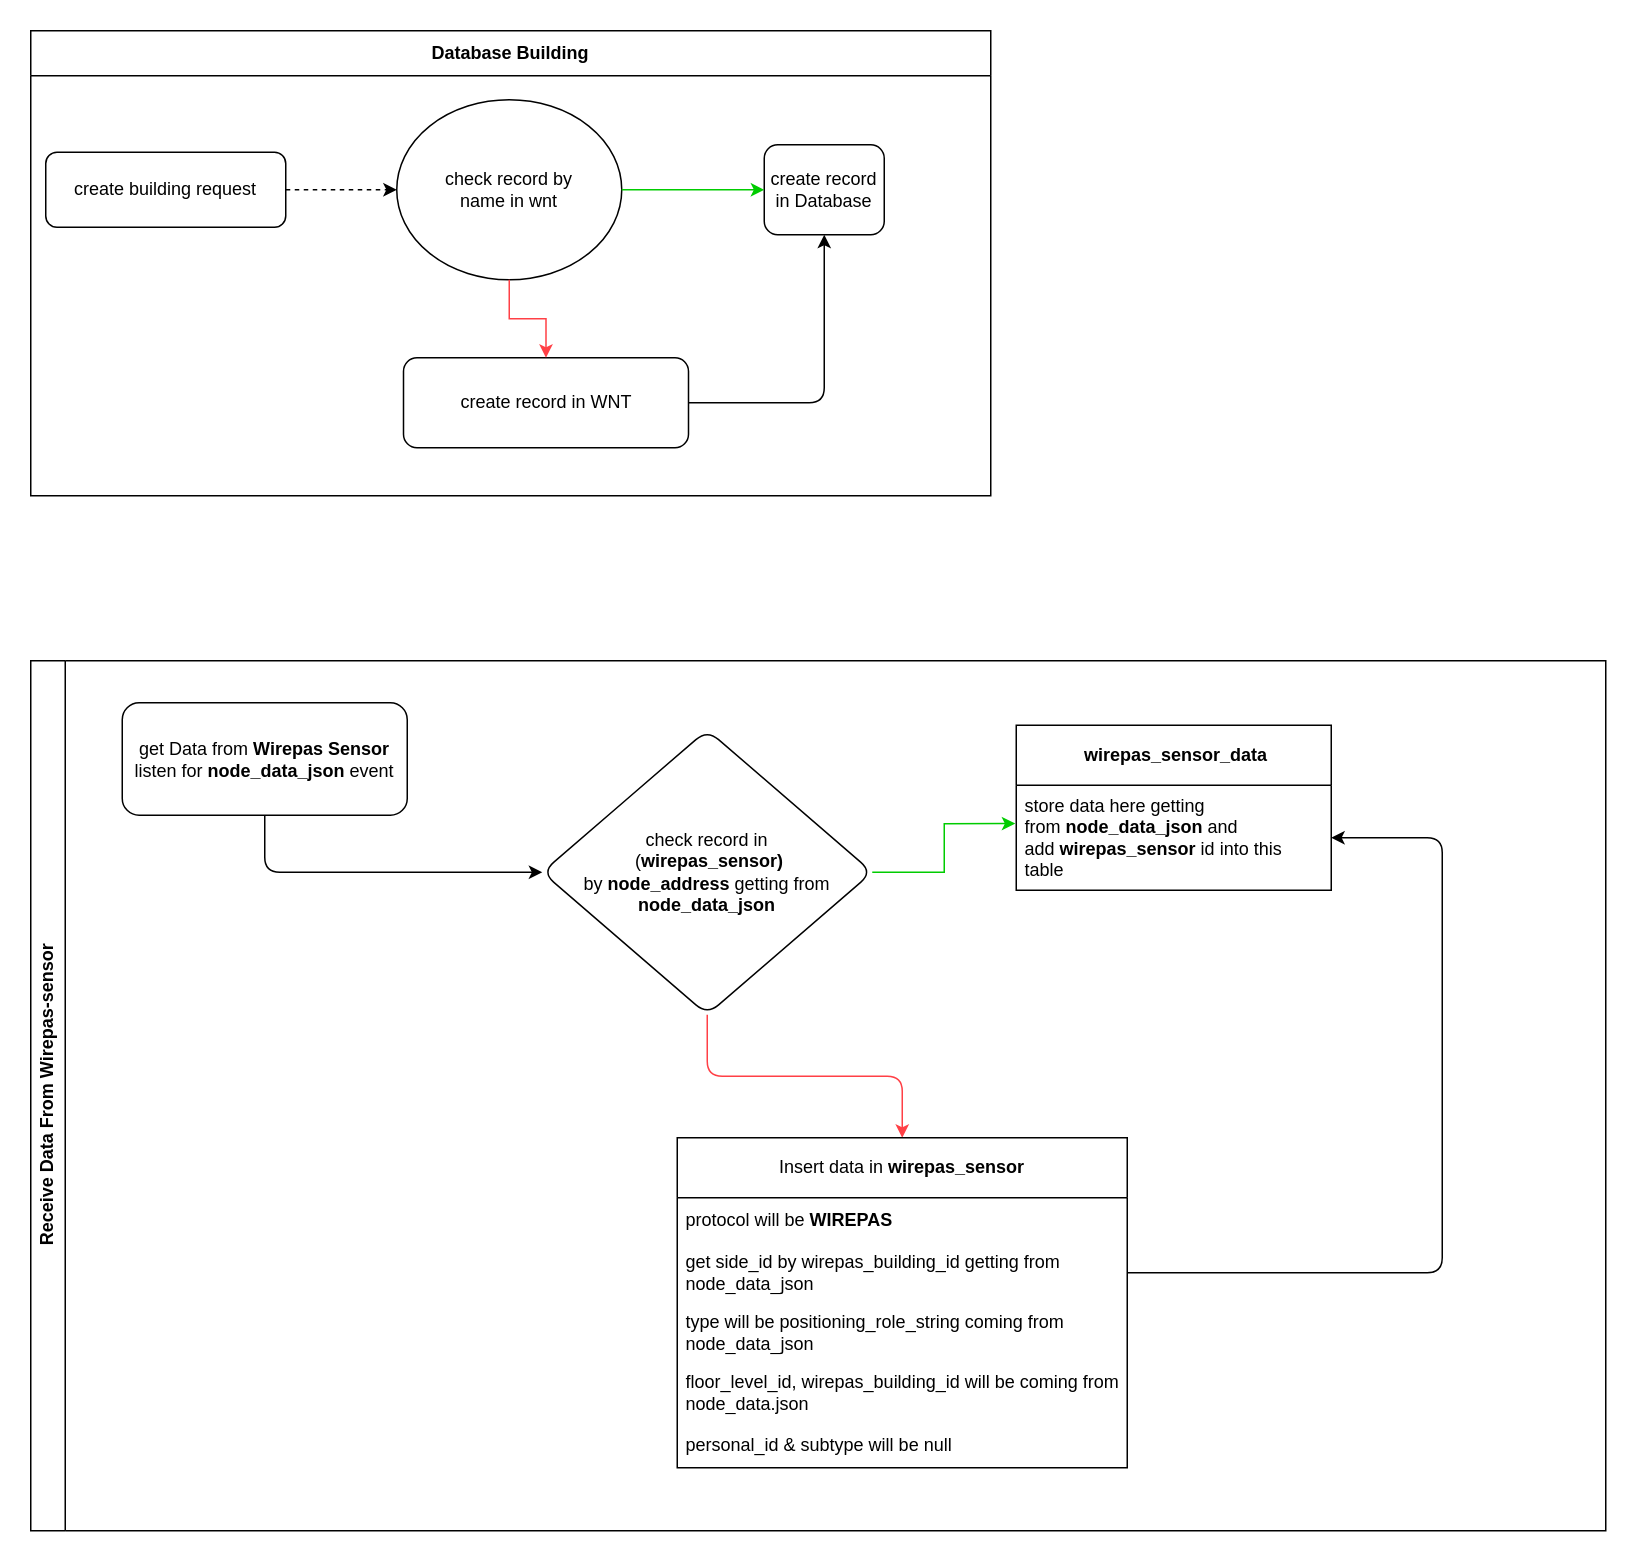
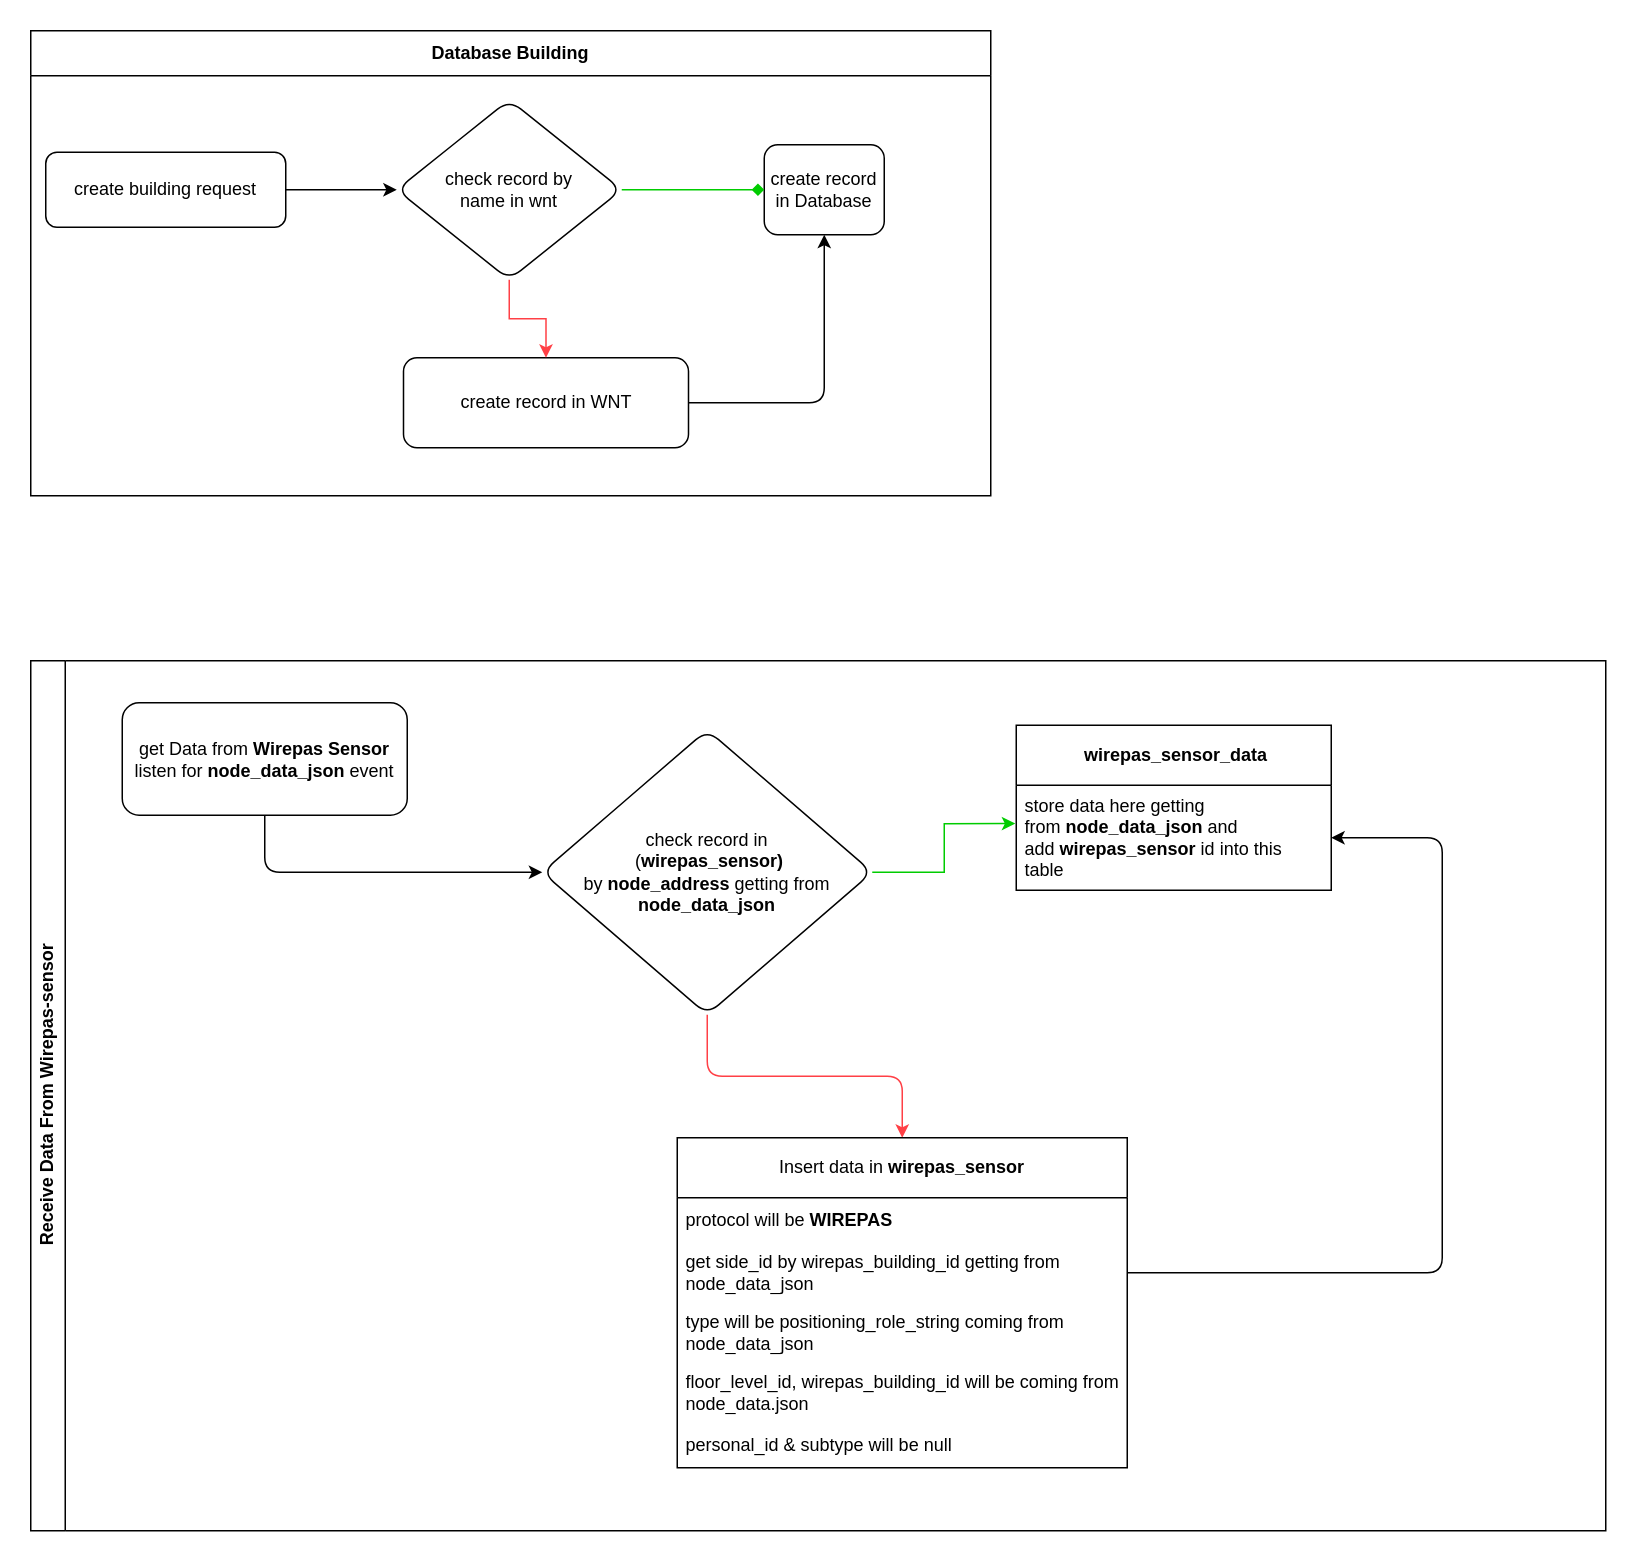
edge "create building request" -> "check record by name in wnt": style dashed -> solid
node "check record by name in wnt": shape ellipse -> diamond
edge "check record by name in wnt" -> "create record in Database": arrowhead classic -> diamond
